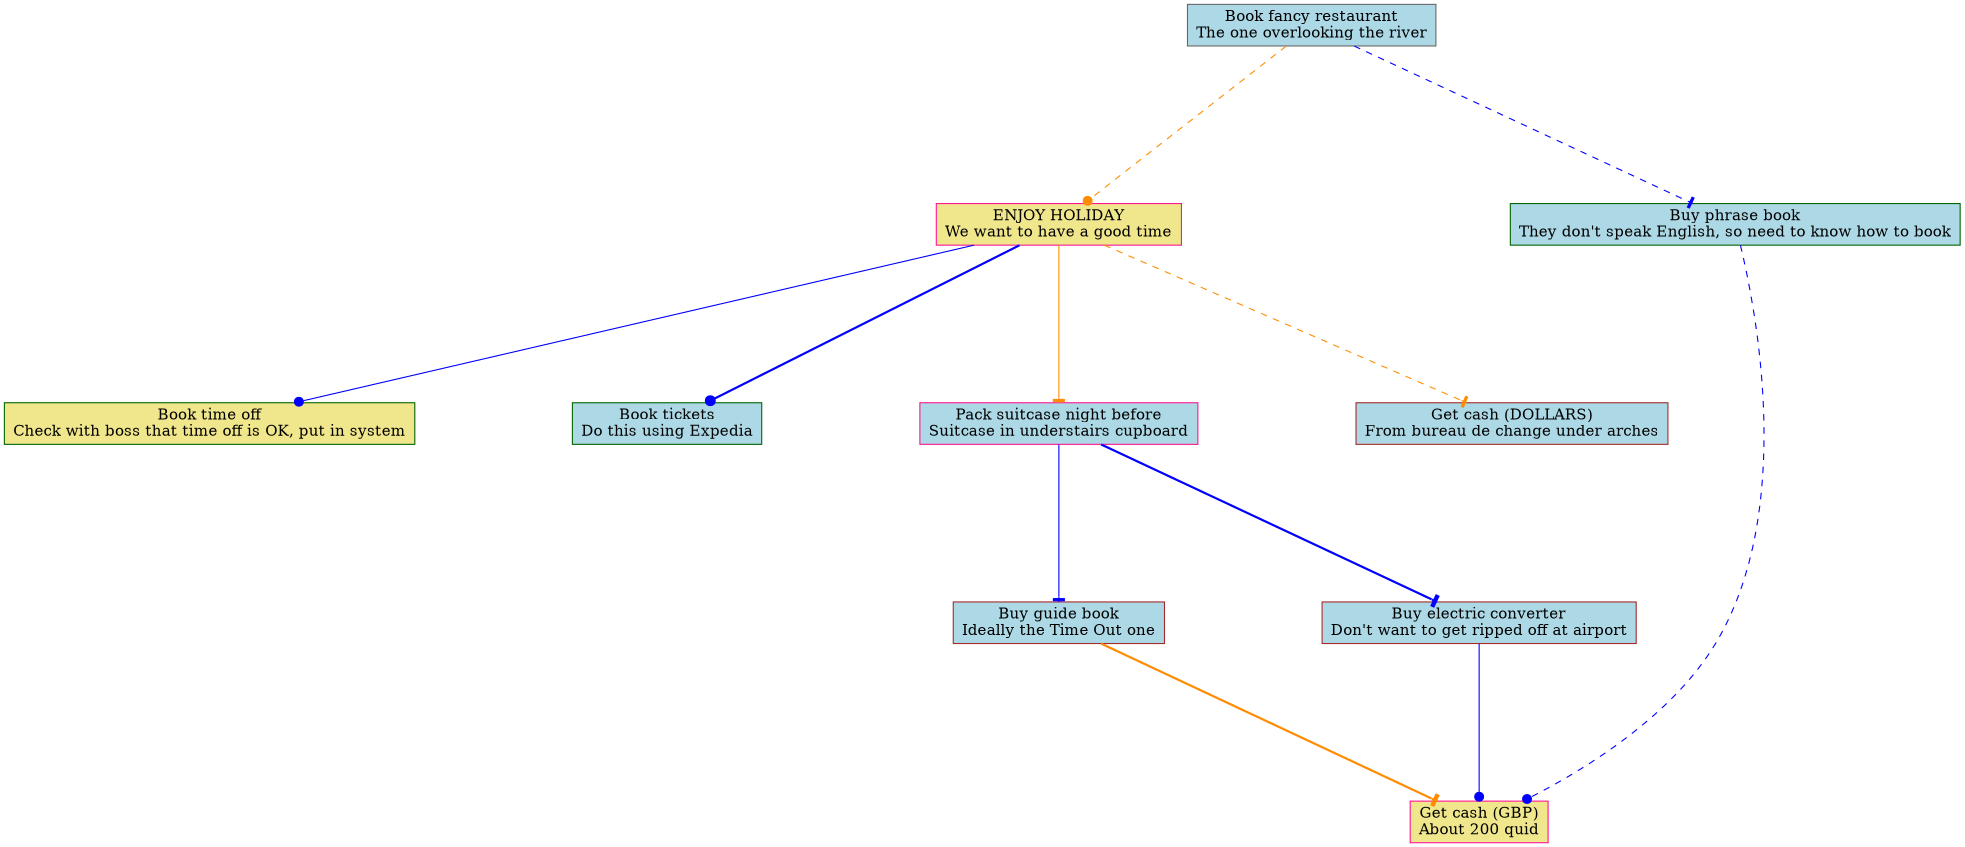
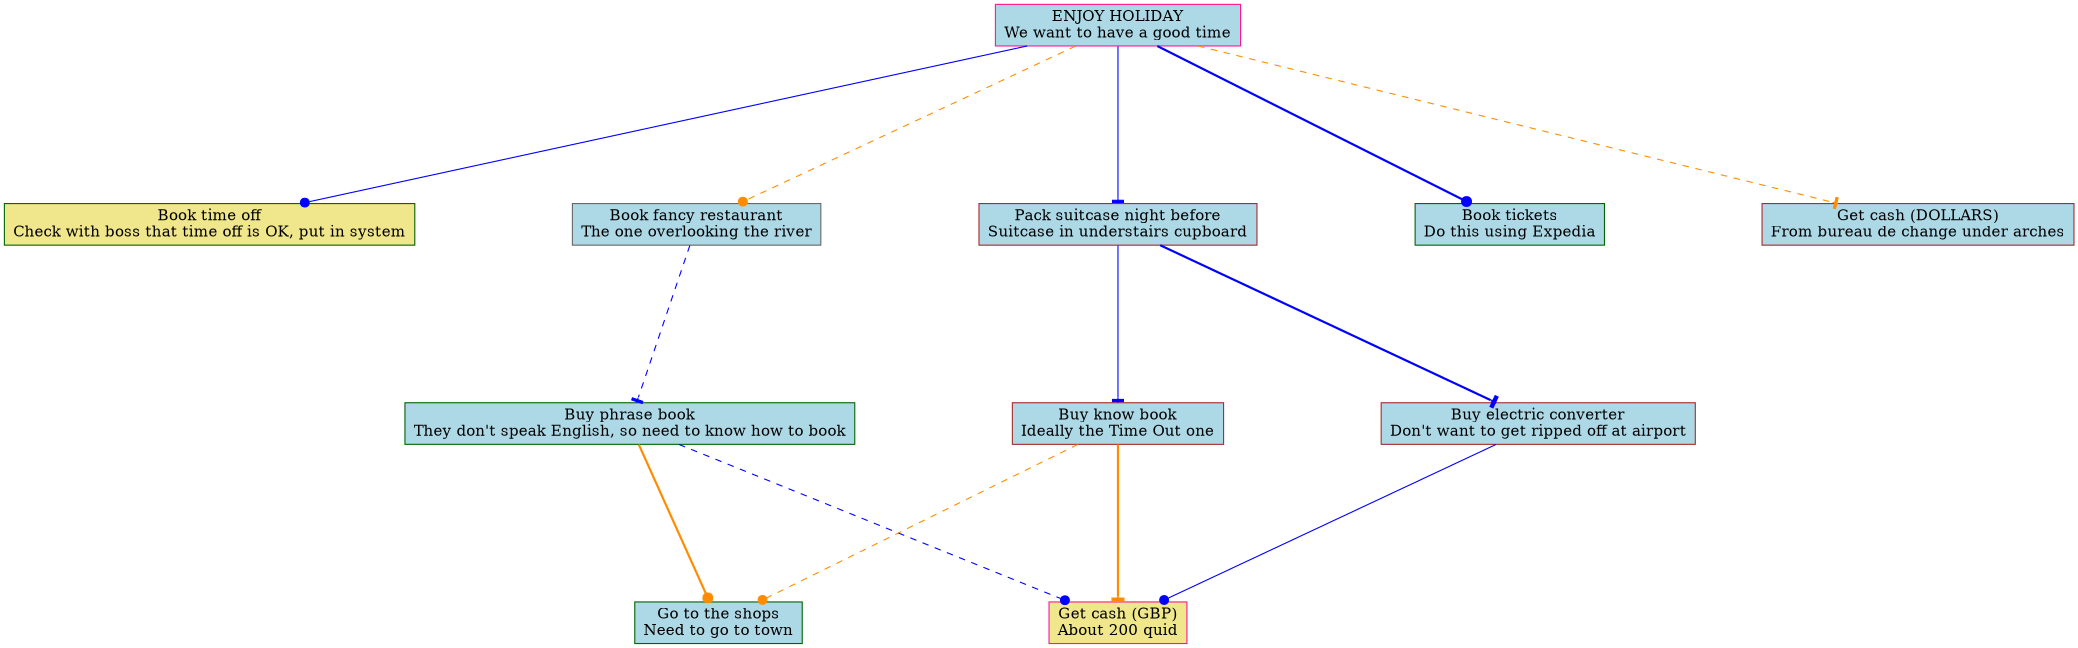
edge "Book fancy restaurant The one overlooking the river" -> "ENJOY HOLIDAY We want to have a good time": reversed
node "ENJOY HOLIDAY We want to have a good time": fillcolor khaki -> lightblue
edge "ENJOY HOLIDAY We want to have a good time" -> "Pack suitcase night before Suitcase in understairs cupboard": color darkorange -> blue
node "Pack suitcase night before Suitcase in understairs cupboard": color deeppink -> brown
node "Go to the shops Need to go to town": added
node "Buy guide book Ideally the Time Out one": label "Buy guide book Ideally the Time Out one" -> "Buy know book Ideally the Time Out one"
